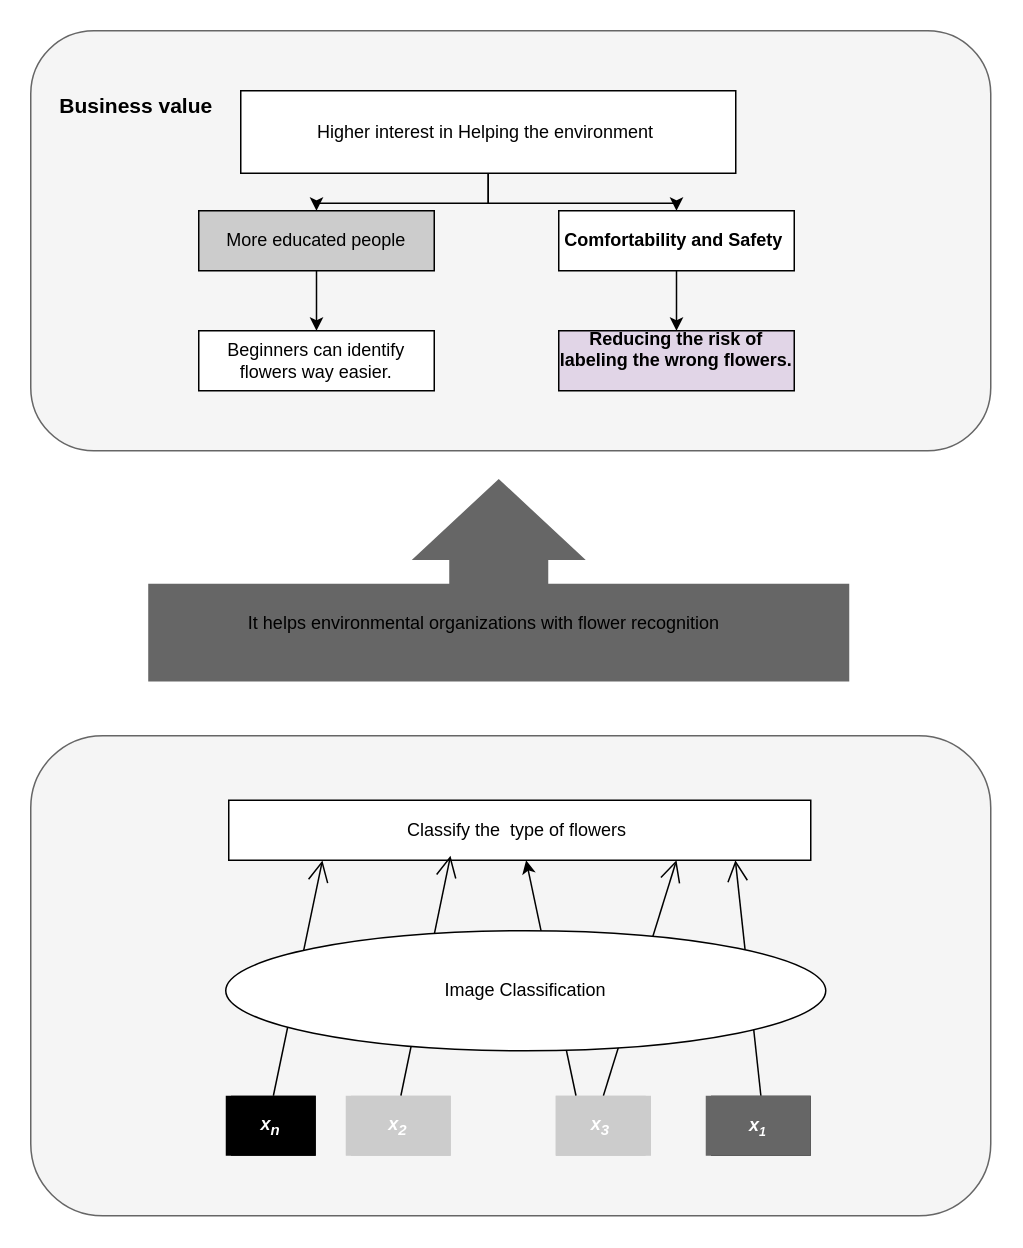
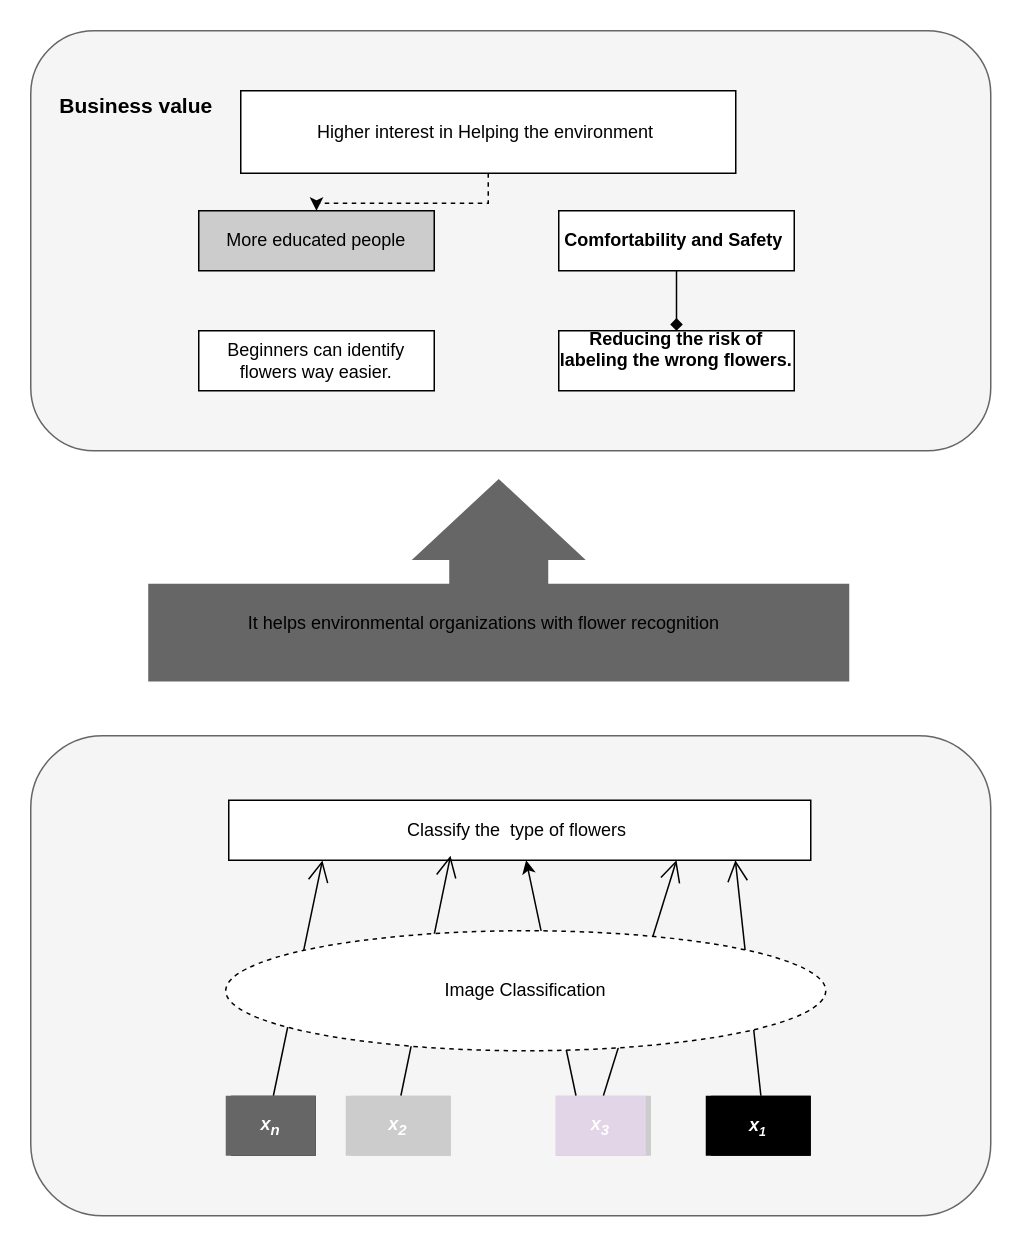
edge "Higher interest in Helping the environment" -> "More educated people": style solid -> dashed
edge "Higher interest in Helping the environment" -> "Comfortability and Safety": removed
edge "More educated people" -> "Beginners can identify flowers way easier.": removed
edge "Comfortability and Safety" -> "Reducing the risk of labeling the wrong flowers.": arrowhead classic -> diamond
node "Reducing the risk of labeling the wrong flowers.": fillcolor #e1d5e7 -> #ffffff
node "Image Classification": style solid -> dashed
node "xn": fillcolor #000000 -> #666666
node "x3": fillcolor #cccccc -> #e1d5e7
node "x1": fillcolor #666666 -> #000000
